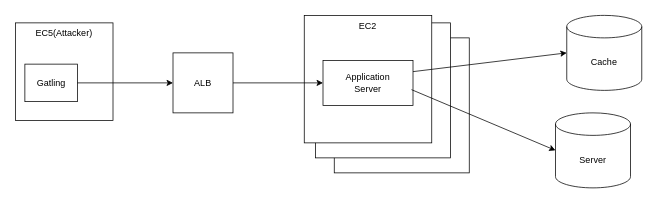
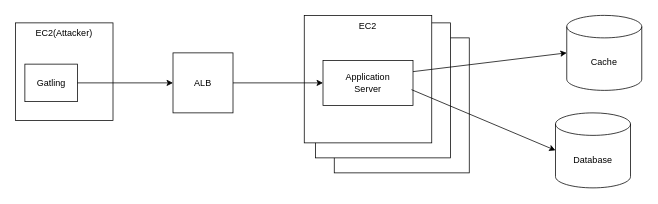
node "EC5(Attacker)": label "EC5(Attacker)" -> "EC2(Attacker)"
node "Server": label "Server" -> "Database"
